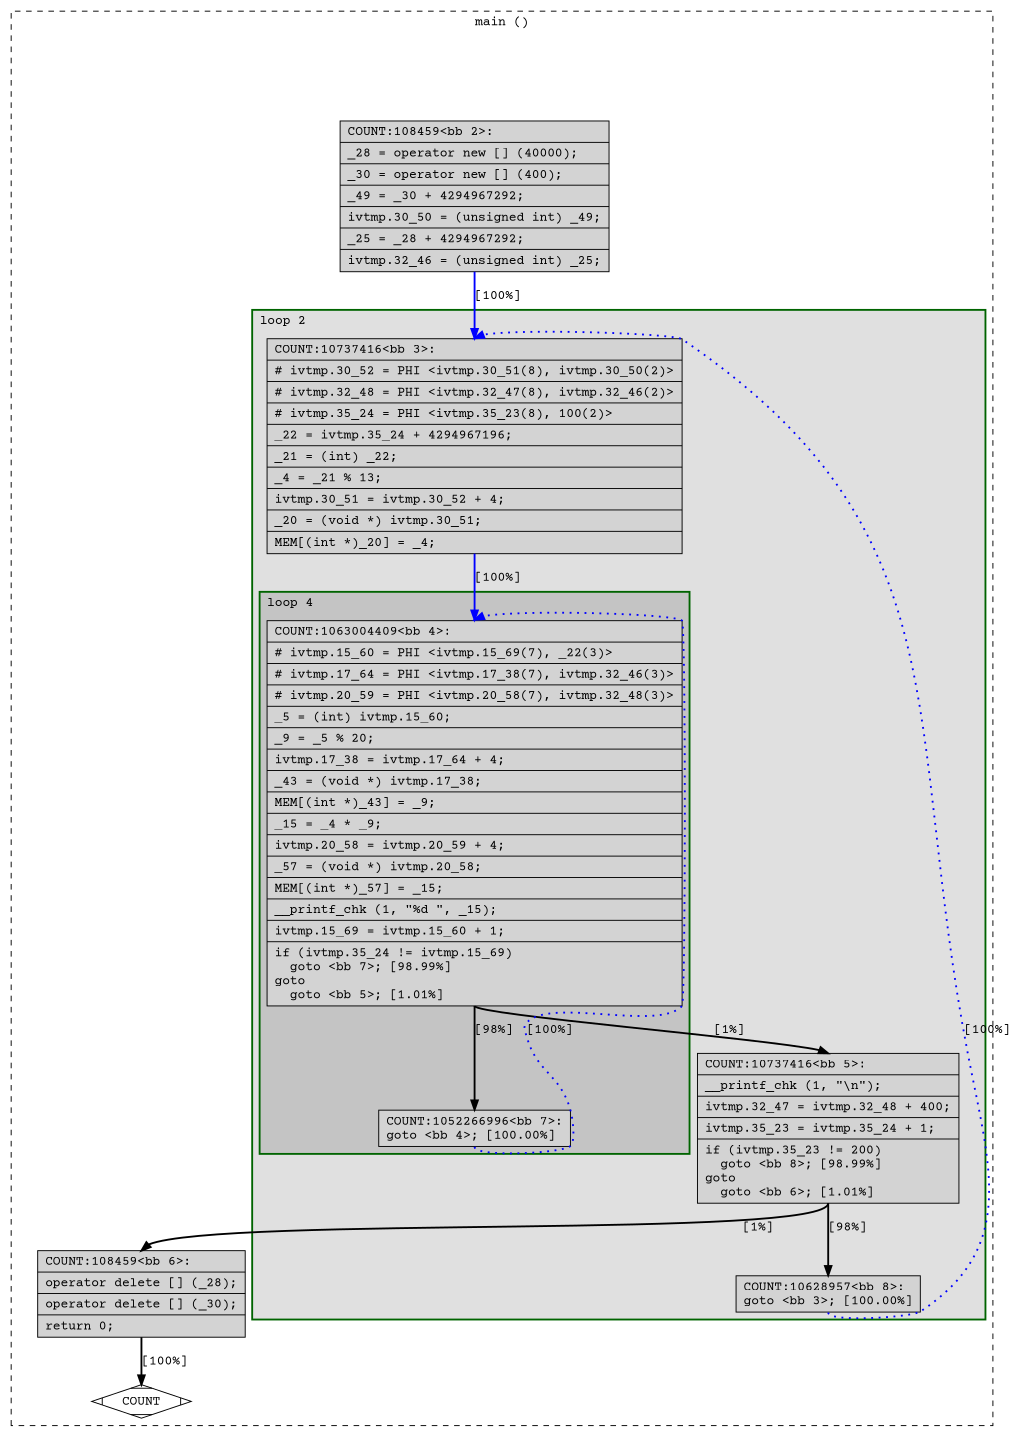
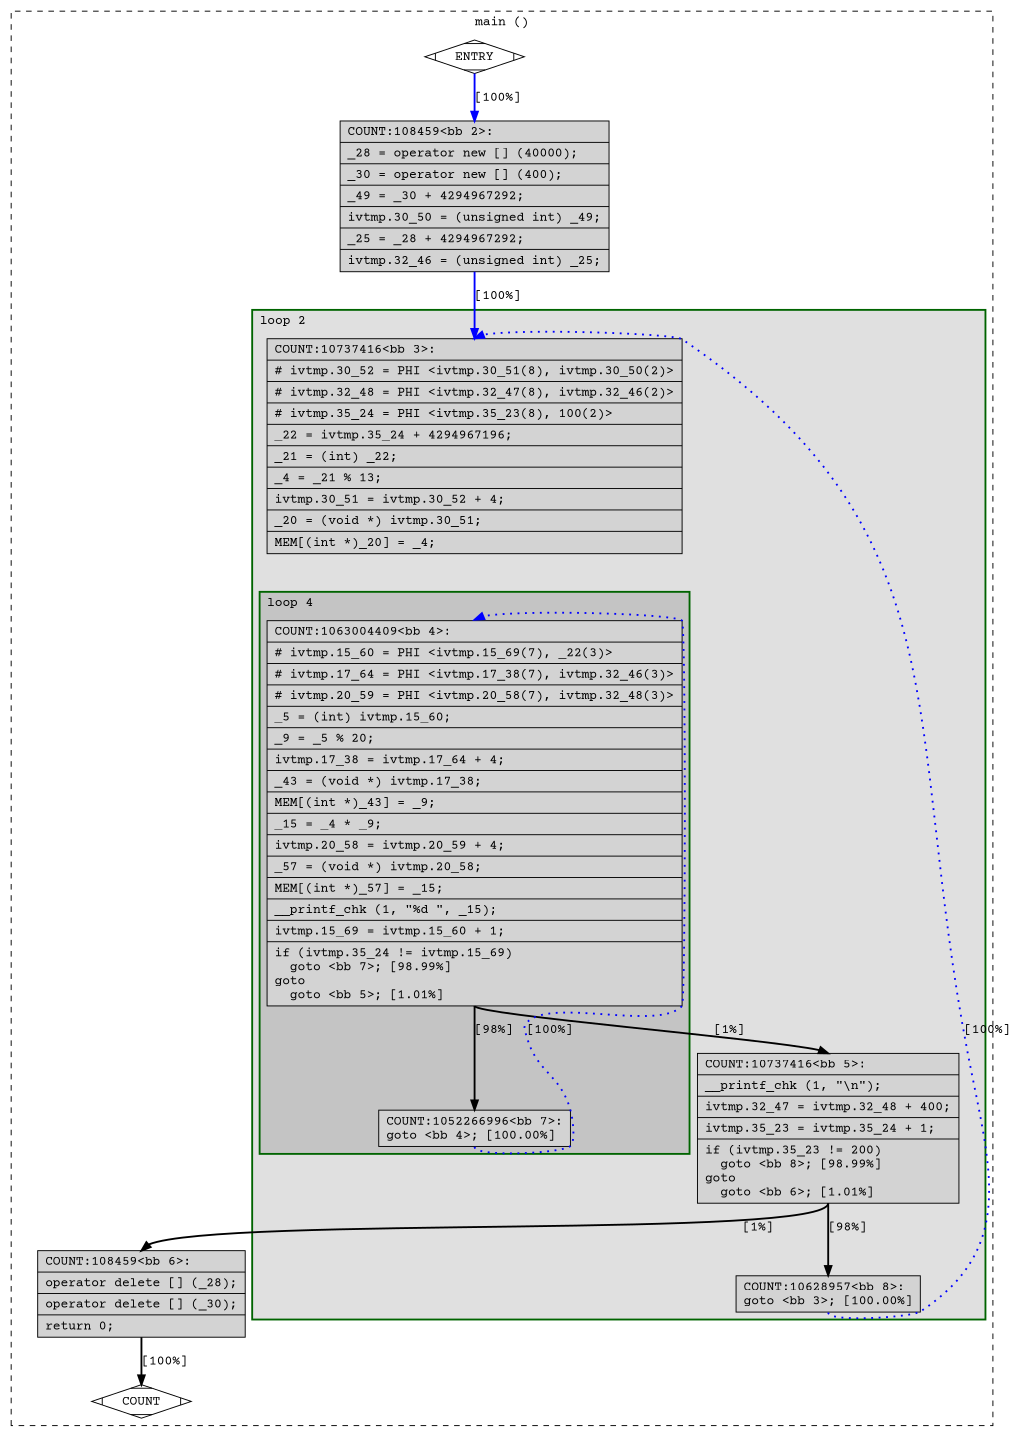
node "ENTRY": added
edge "COUNT:10737416<bb 3>:" -> "COUNT:1063004409<bb 4>:": removed, label "[100%]"
